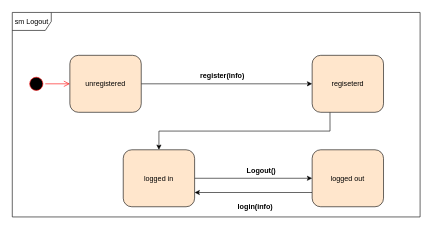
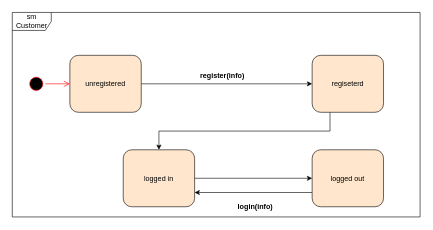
node "sm Logout": label "sm Logout" -> "sm Customer"
node "Logout()": removed
